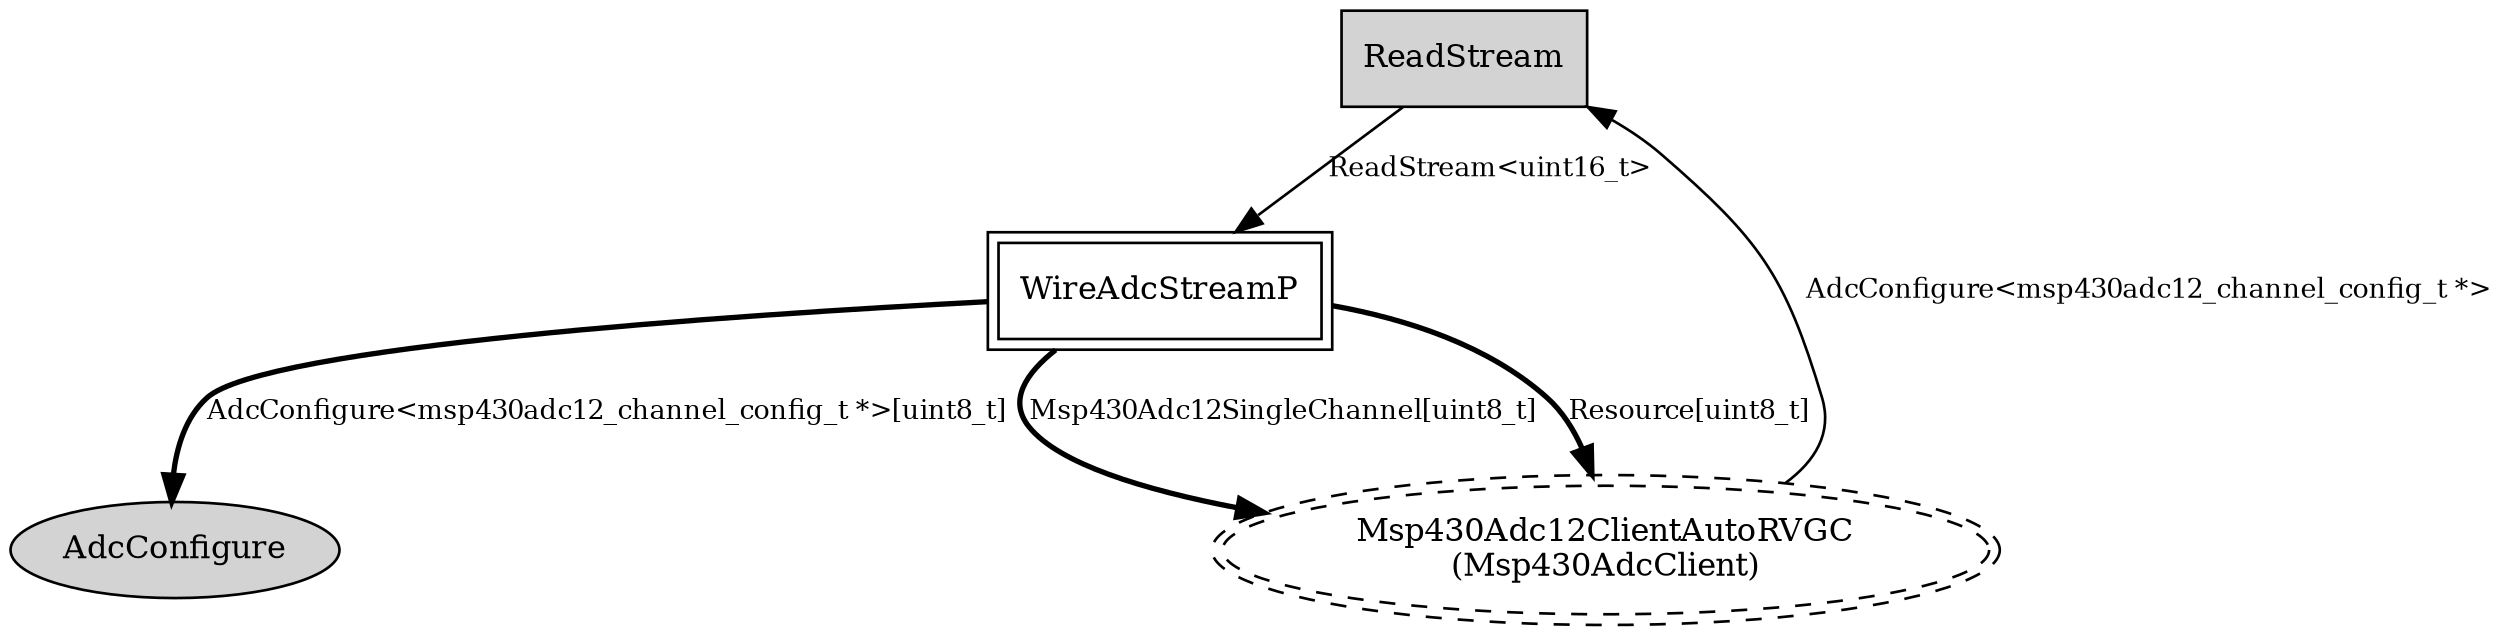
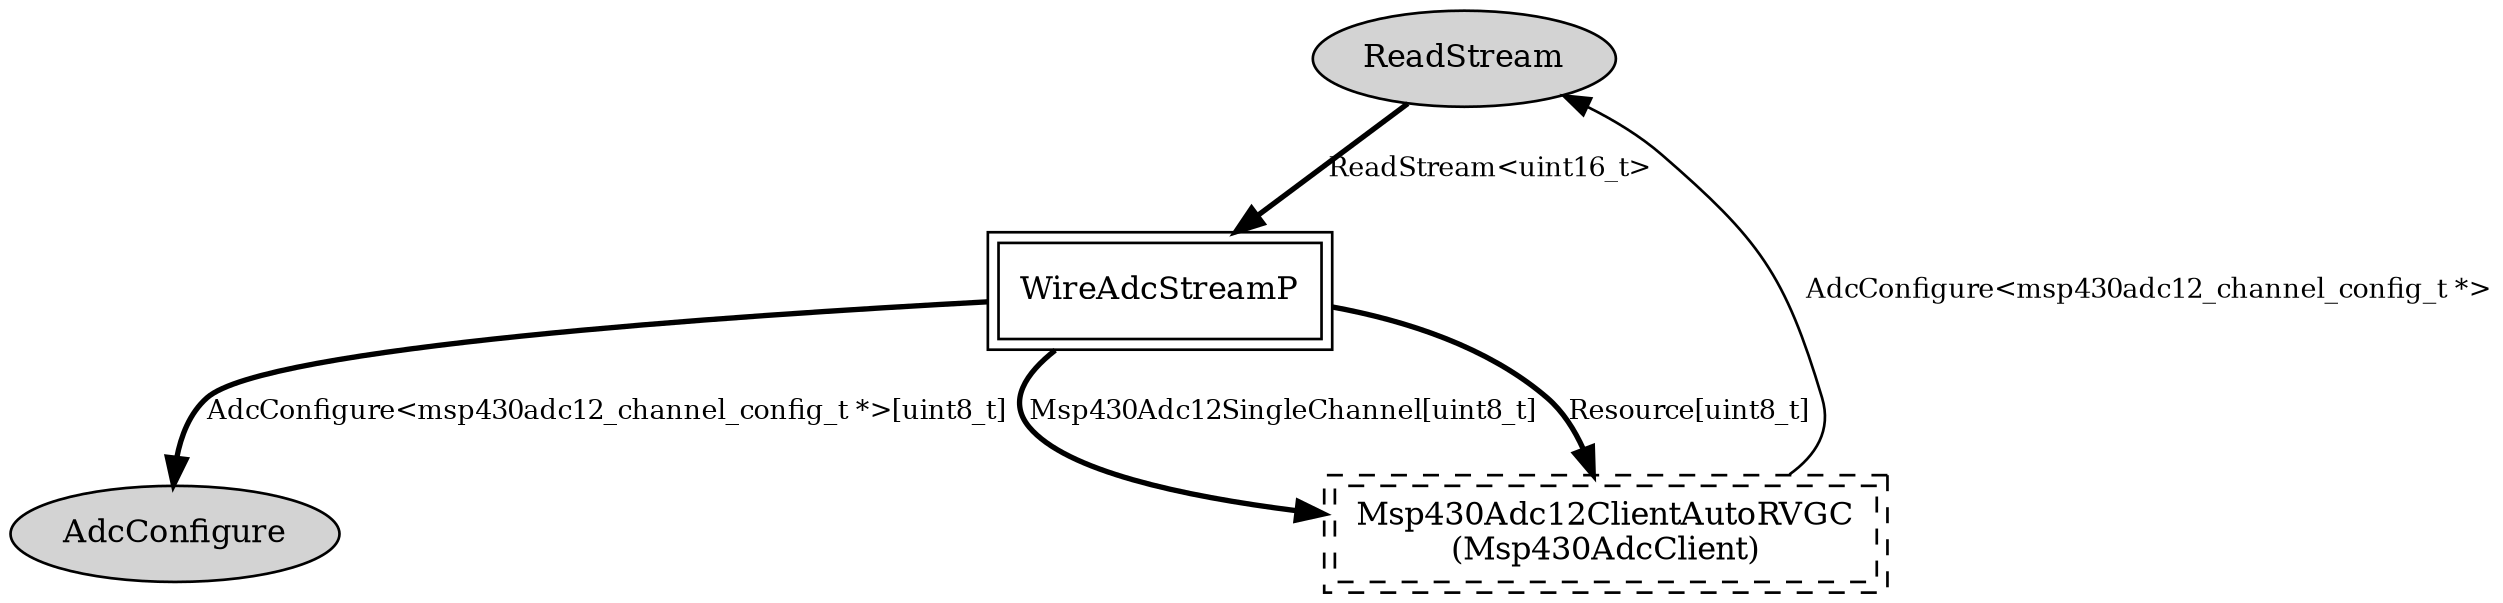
node "ReadStream": shape box -> ellipse
edge "ReadStream" -> "WireAdcStreamP": style solid -> bold
node "Msp430Adc12ClientAutoRVGC (Msp430AdcClient)": shape ellipse -> box
